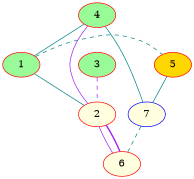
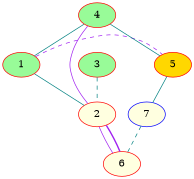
edge "1" -- "5": color teal -> purple
edge "4" -- "7": now "4" -- "5"
edge "3" -- "2": color purple -> teal
